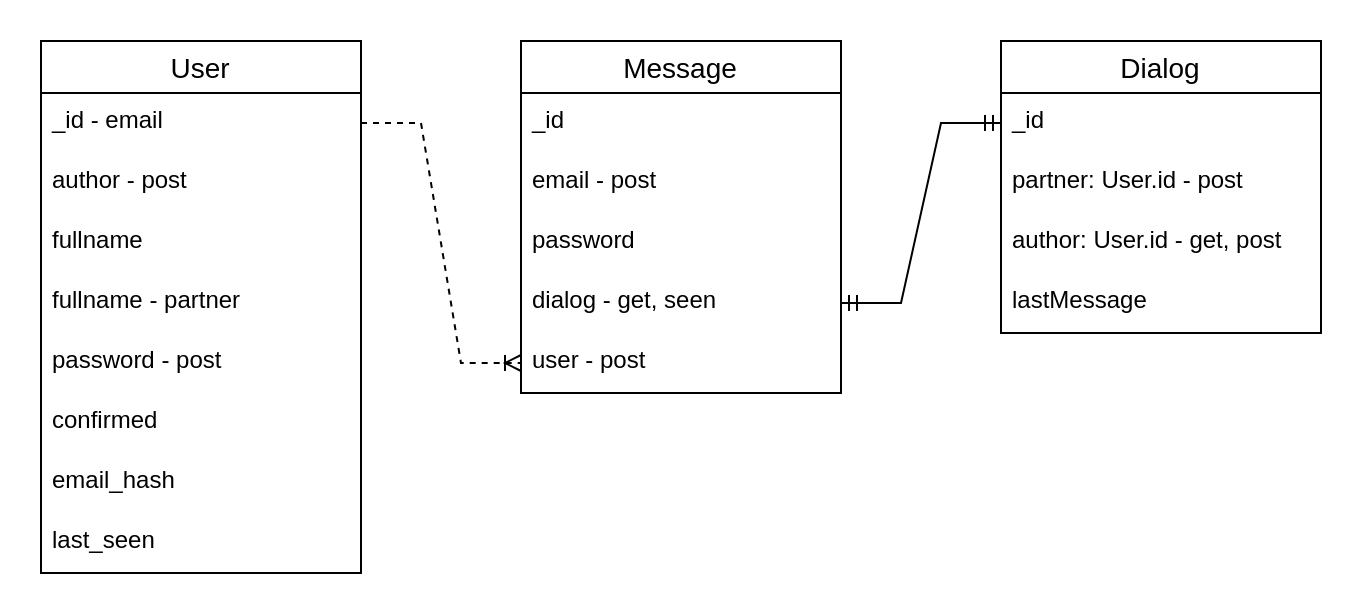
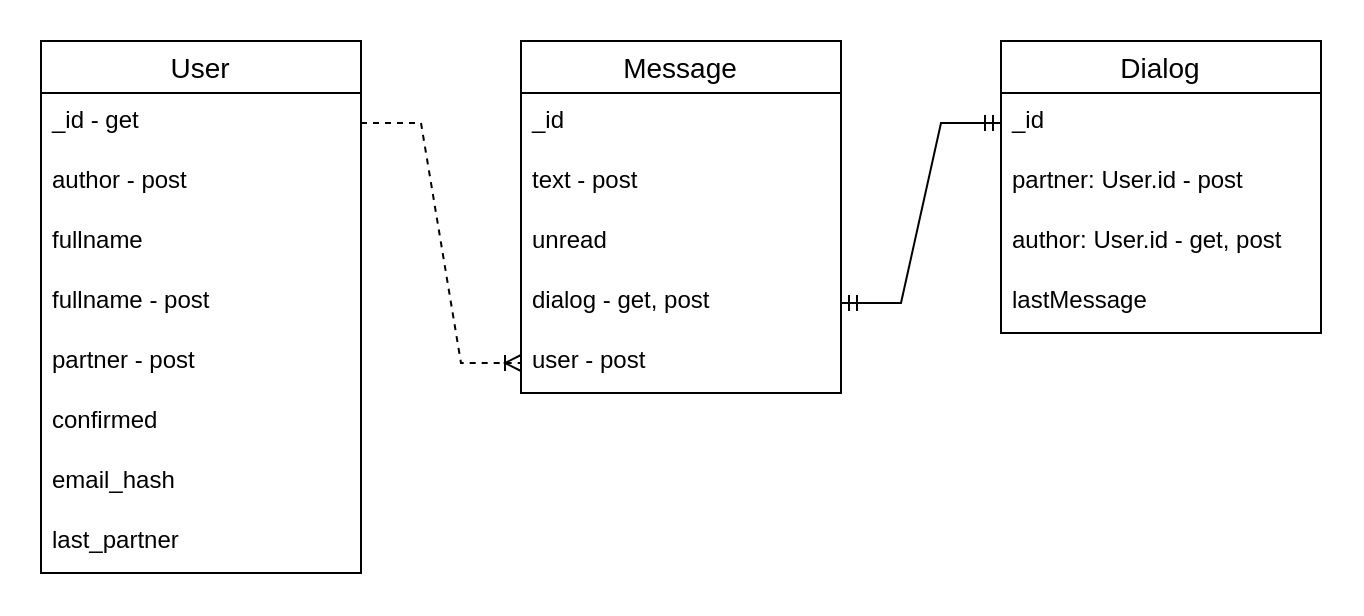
node "_id - email": label "_id - email" -> "_id - get"
node "email - post": label "email - post" -> "text - post"
node "password": label "password" -> "unread"
node "fullname - partner": label "fullname - partner" -> "fullname - post"
node "dialog - get, seen": label "dialog - get, seen" -> "dialog - get, post"
node "password - post": label "password - post" -> "partner - post"
node "last_seen": label "last_seen" -> "last_partner"
